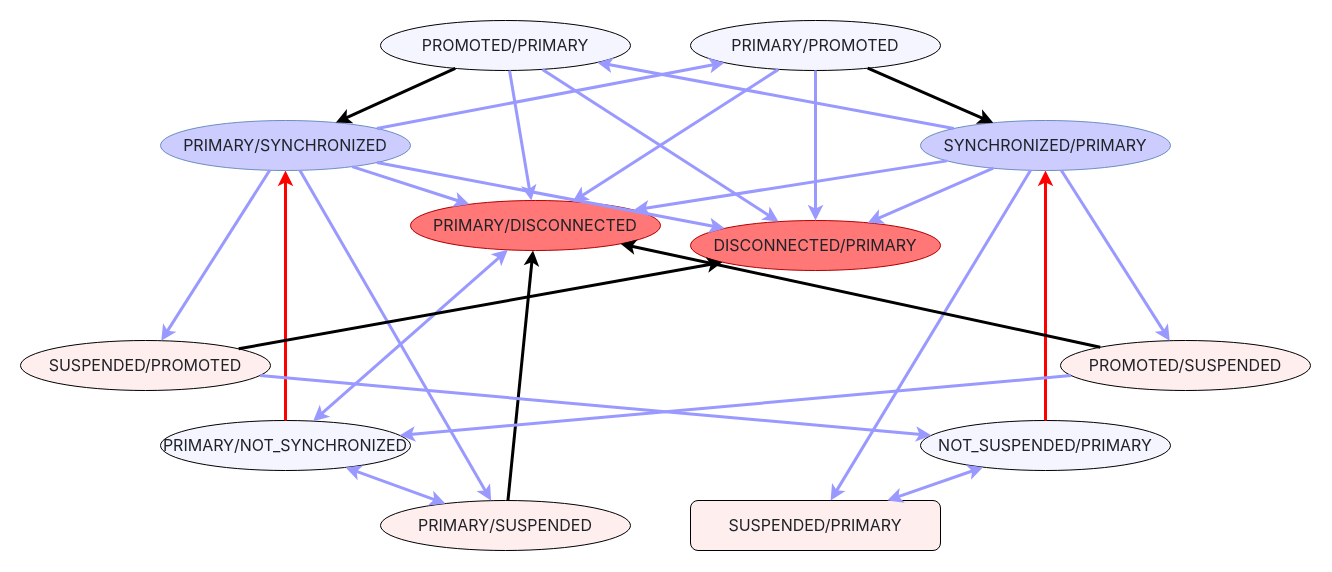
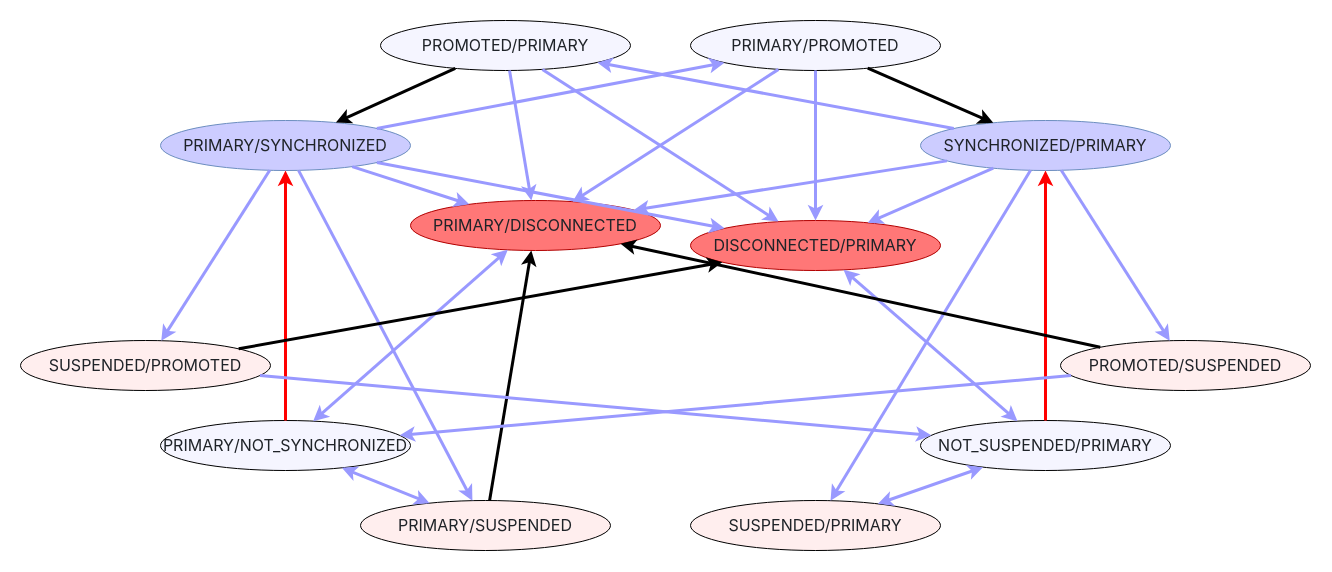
edge "DISCONNECTED/PRIMARY" -- "NOT_SUSPENDED/PRIMARY": added
node "PRIMARY/SUSPENDED": moved (506, 526) -> (486, 526)
node "SUSPENDED/PRIMARY": shape rounded rectangle -> ellipse
